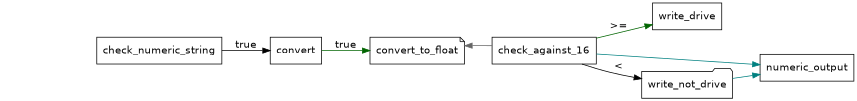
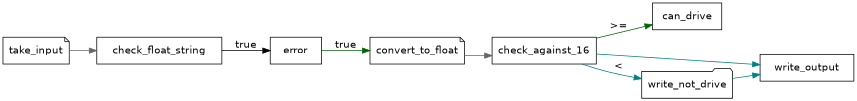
node "write_drive": label "write_drive" -> "can_drive"
edge "check_against_16" -> "convert_to_float": reversed
node "take_input": added
node "check_numeric_string": label "check_numeric_string" -> "check_float_string"
node "convert": label "convert" -> "error"
node "numeric_output": label "numeric_output" -> "write_output"
edge "check_against_16" -> "write_not_drive": color black -> teal
